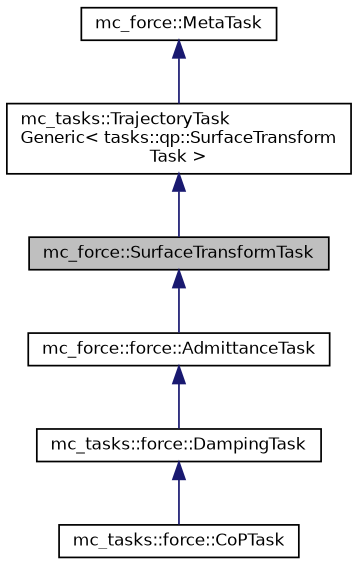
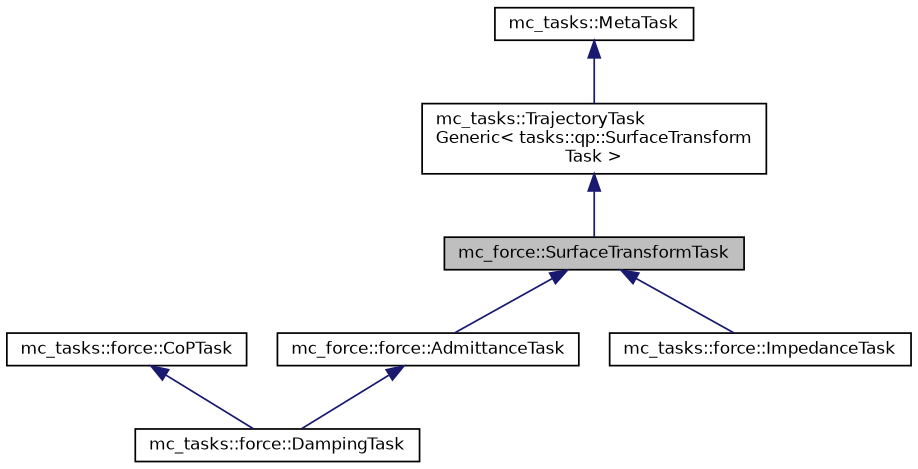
node "mc_force::MetaTask": label "mc_force::MetaTask" -> "mc_tasks::MetaTask"
node "mc_tasks::force::ImpedanceTask": added
edge "mc_tasks::force::CoPTask" -> "mc_tasks::force::DampingTask": reversed
